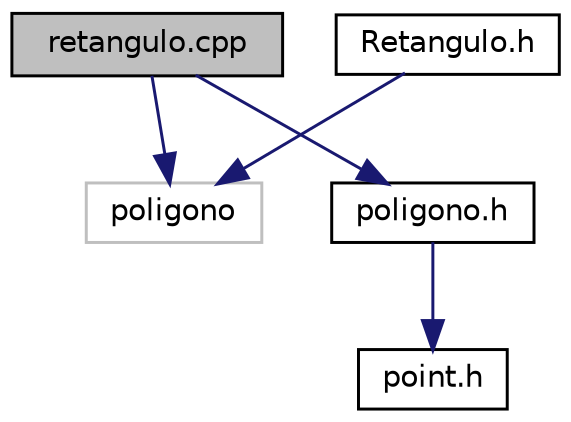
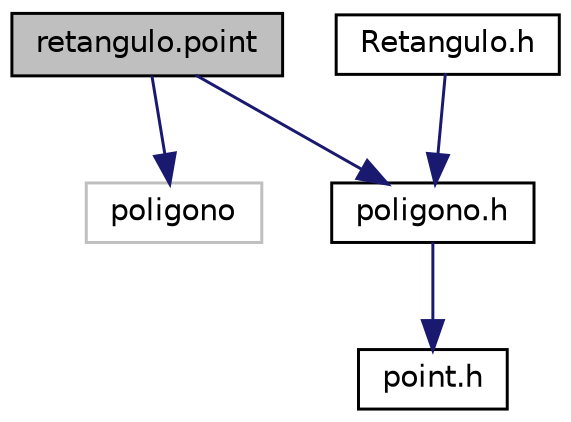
node "retangulo.cpp": label "retangulo.cpp" -> "retangulo.point"
edge "Retangulo.h" -> "poligono": now "Retangulo.h" -> "poligono.h"
